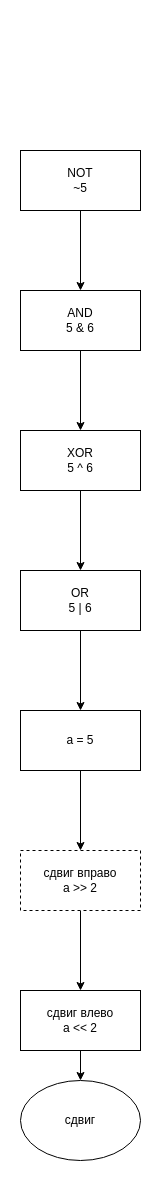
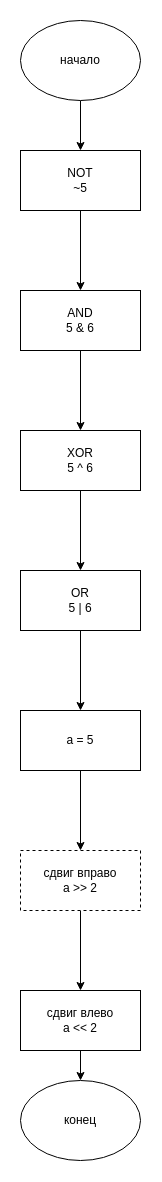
node "начало": added
edge "начало" -> "NOT ~5": added
node "сдвиг": label "сдвиг" -> "конец"
